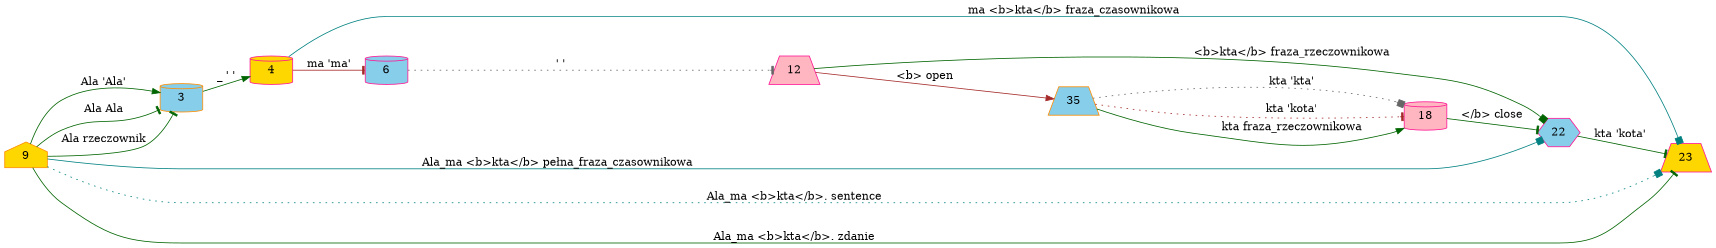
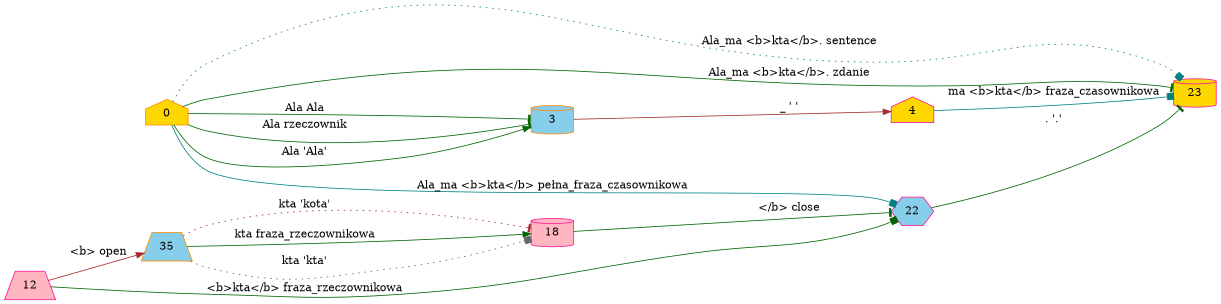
node "4": shape cylinder -> house
node "6": removed
edge "3" -> "4": color darkgreen -> brown
edge "22" -> "23": label "kta 'kota'" -> ". '.'"
node "9": label "9" -> "0"
node "23": shape trapezium -> cylinder
